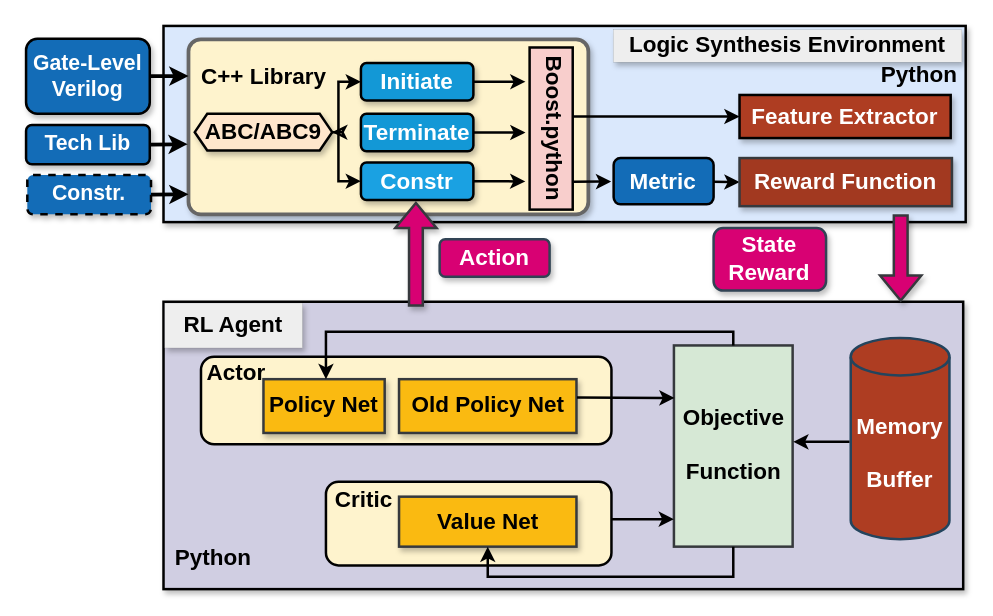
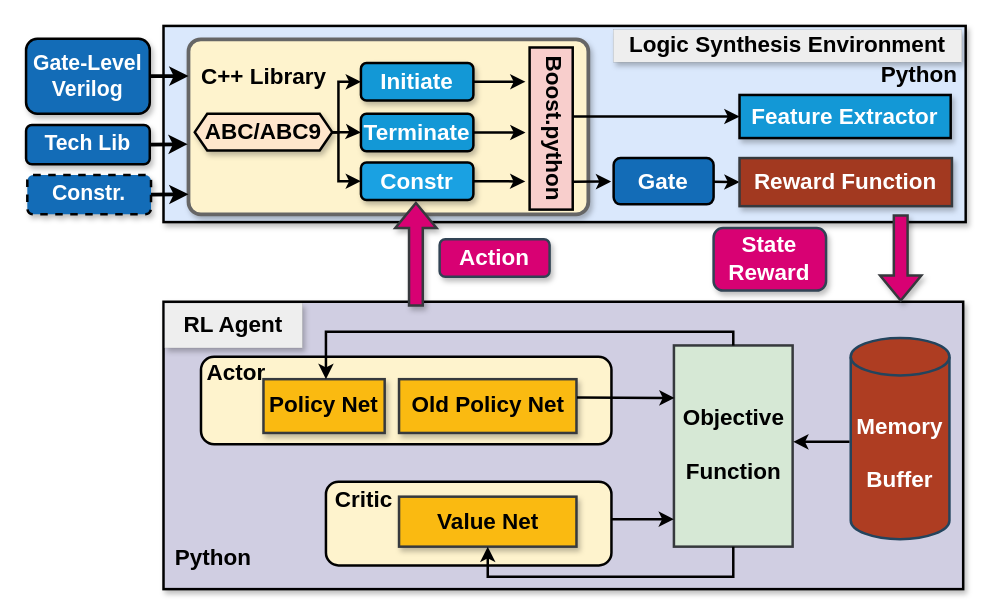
node "Feature Extractor": fillcolor #ae3d22 -> #1398d6
edge "Initiate" -- "ABC/ABC9": arrowhead classic -> none
edge "ABC/ABC9" -> "Terminate": added
node "Metric": label "Metric" -> "Gate"
